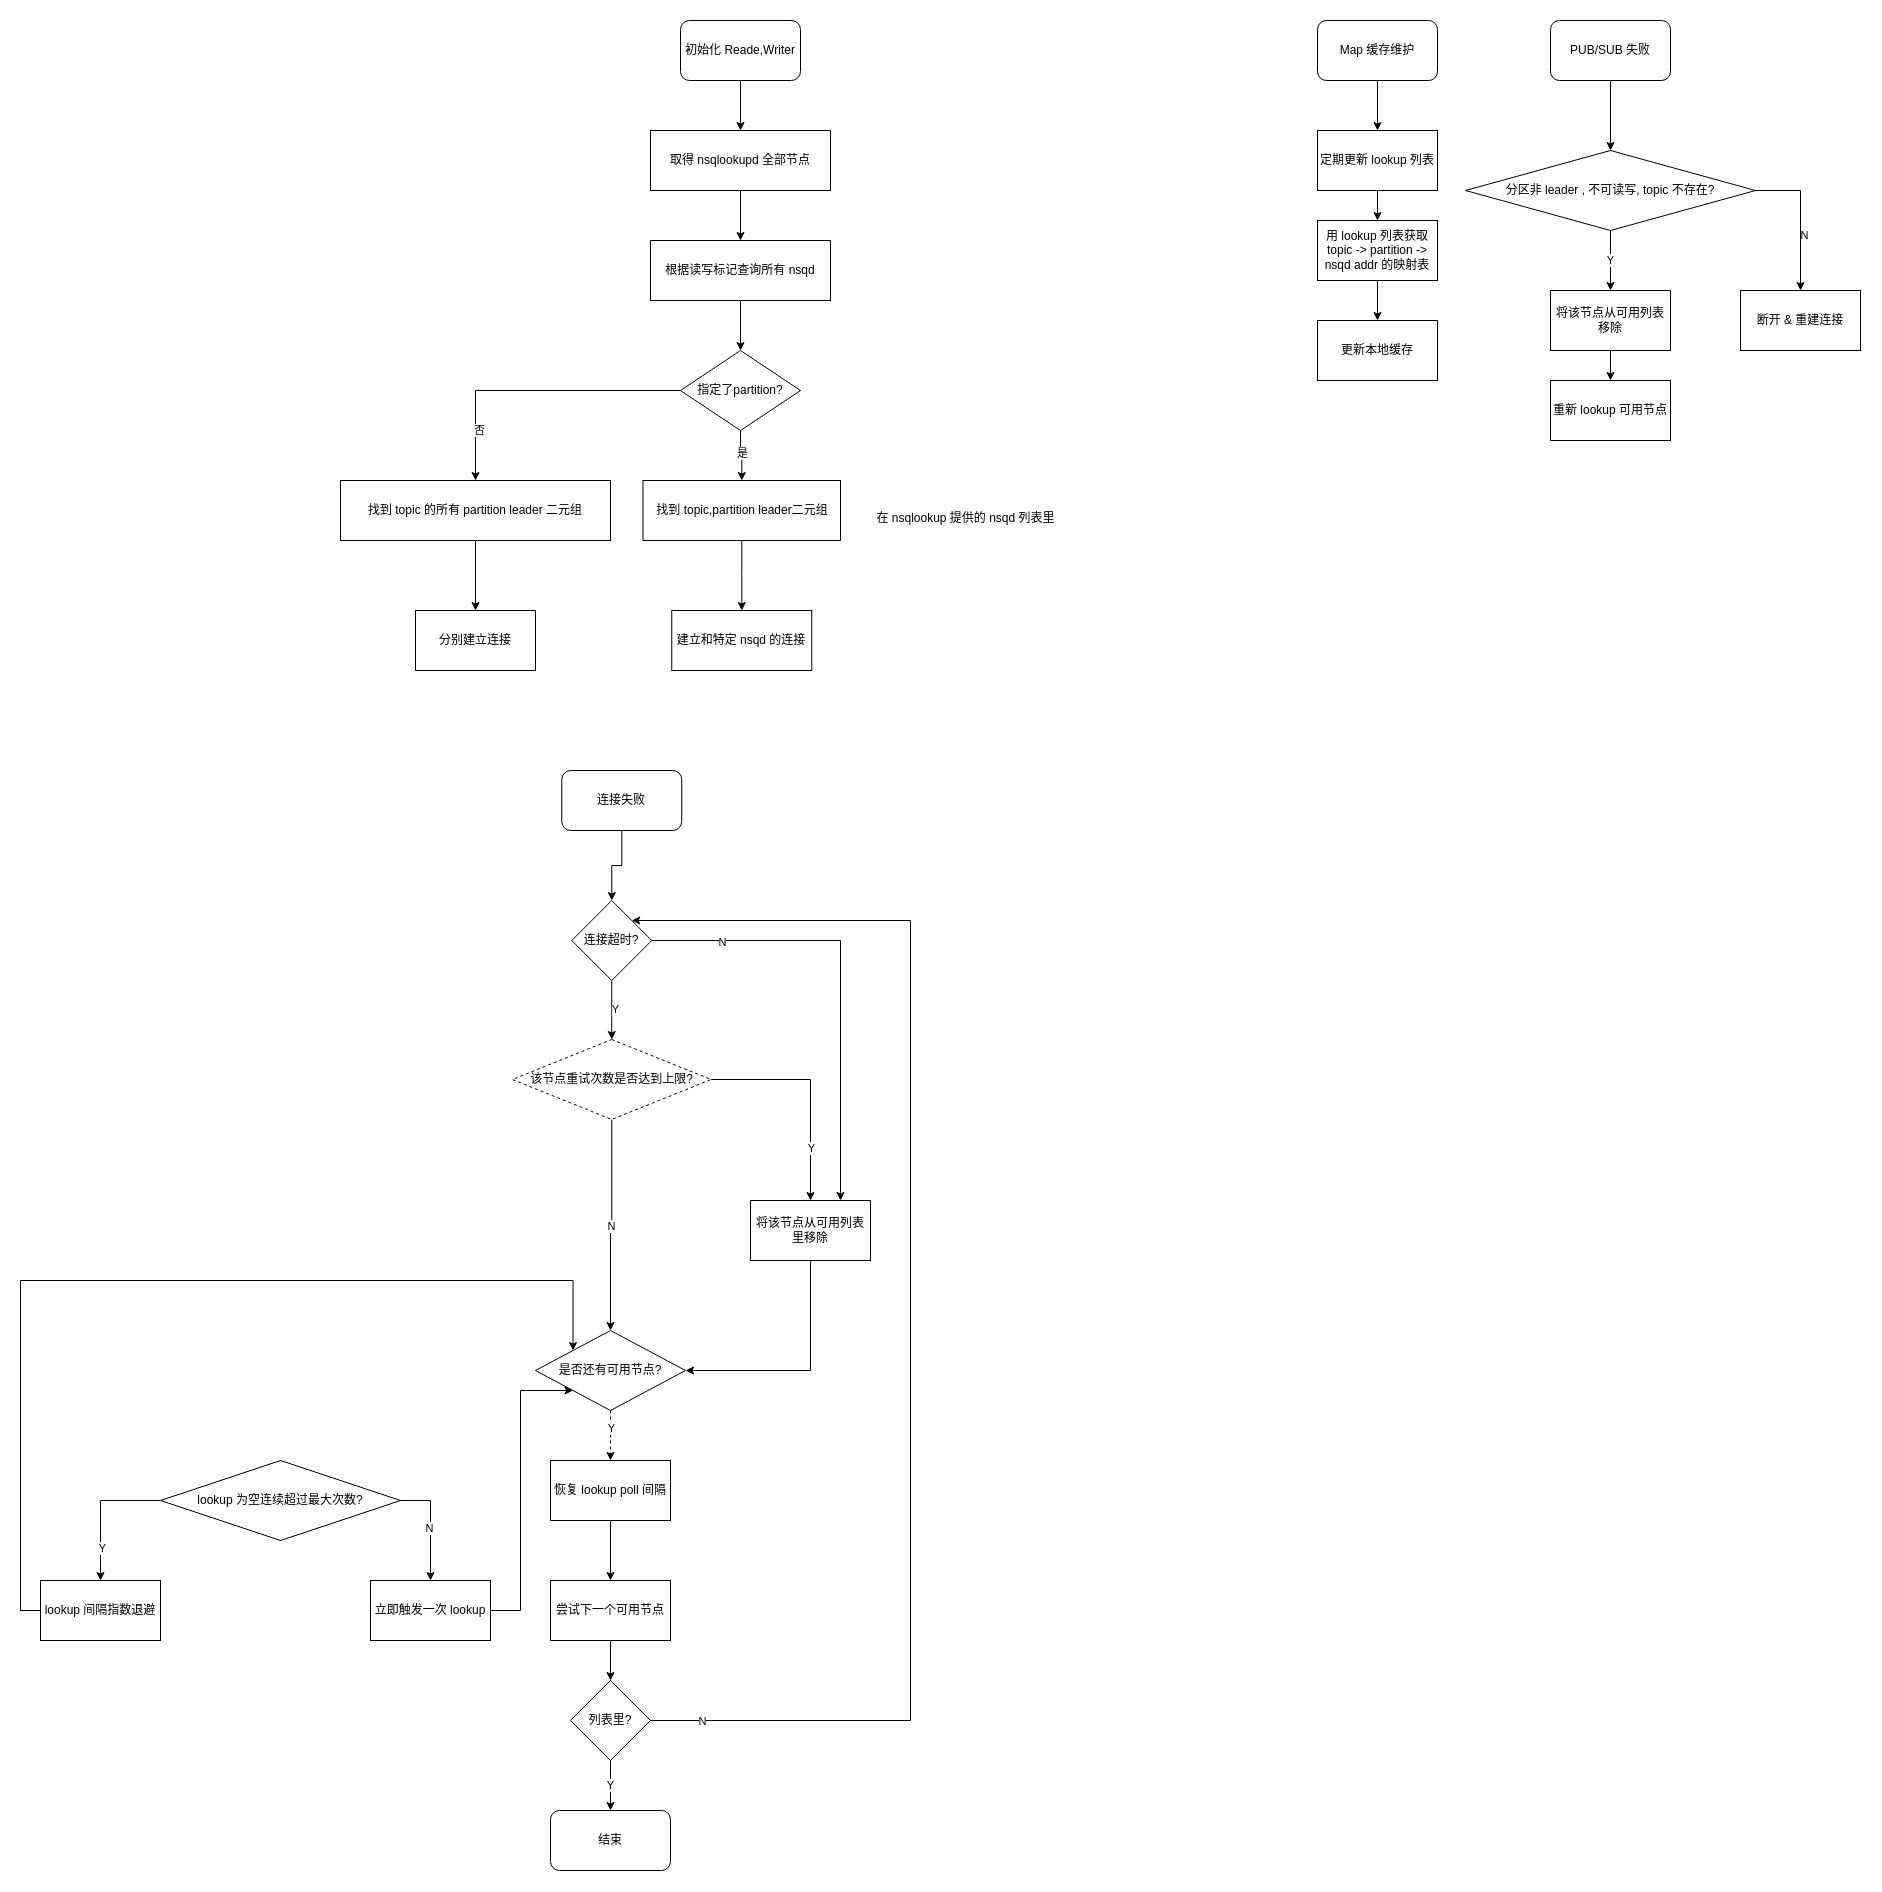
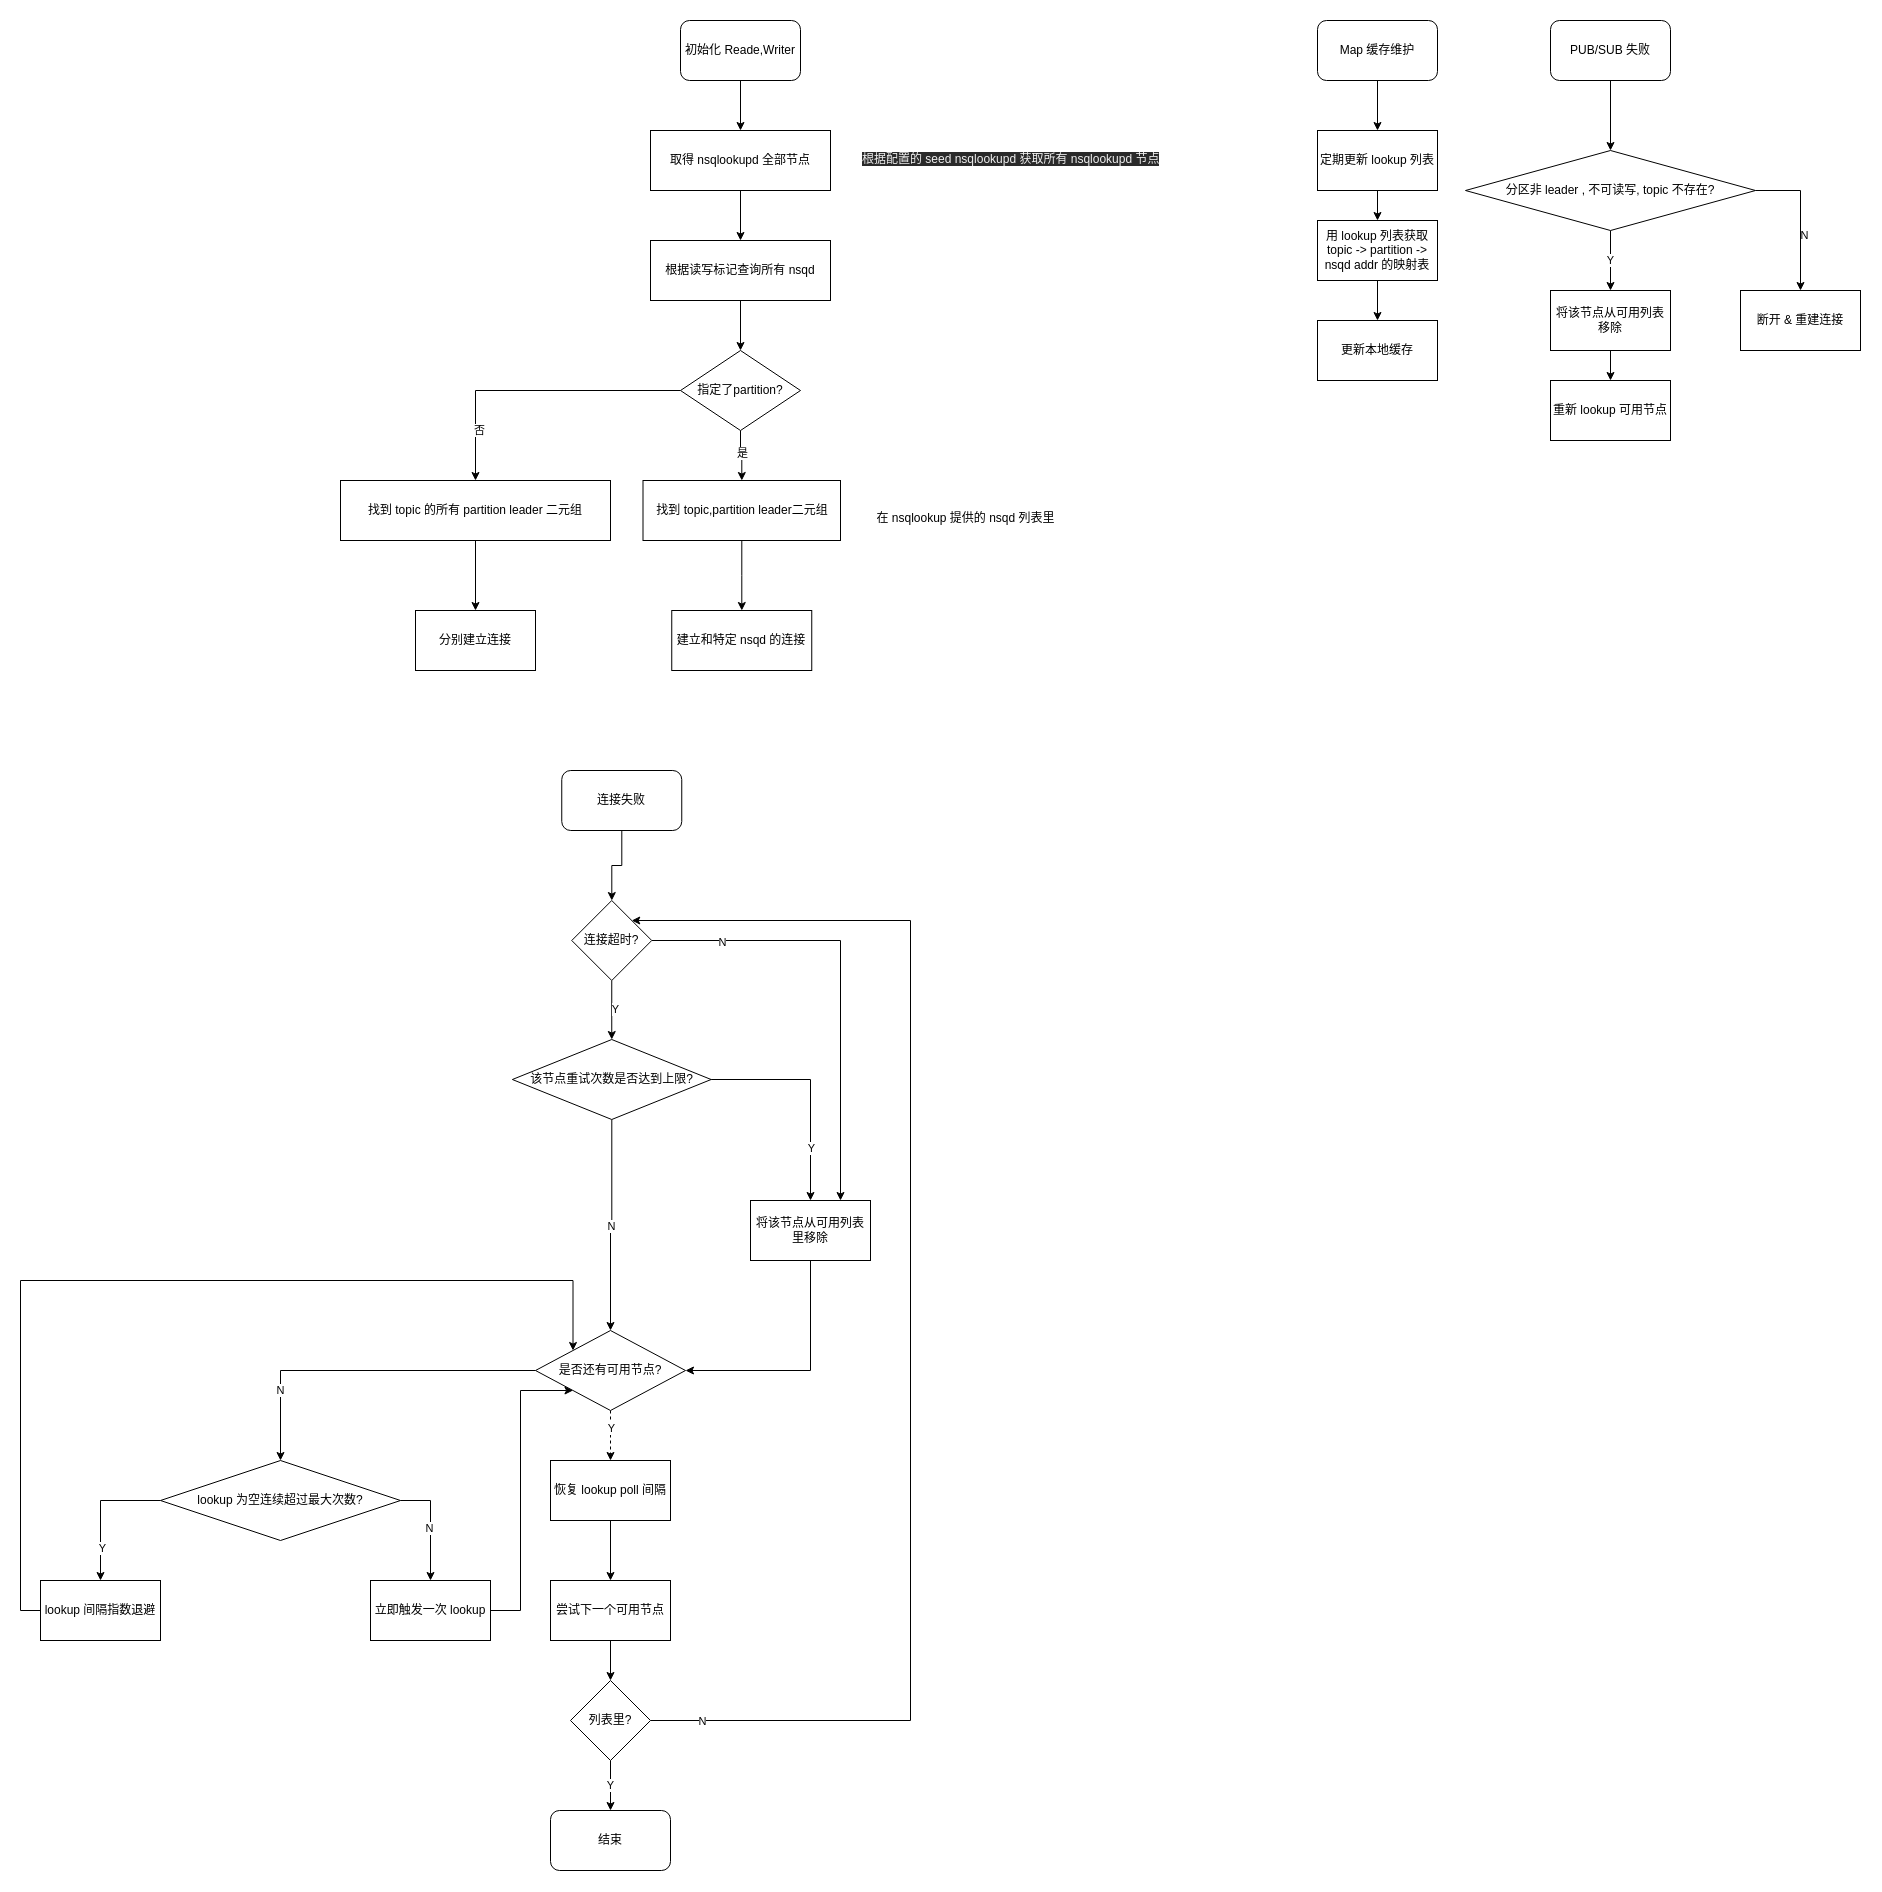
node "根据配置的 seed nsqlookupd 获取所有 nsqlookupd 节点": added
node "该节点重试次数是否达到上限?": style dashed -> solid
edge "是否还有可用节点?" -> "lookup 为空连续超过最大次数?": added, label "N"
